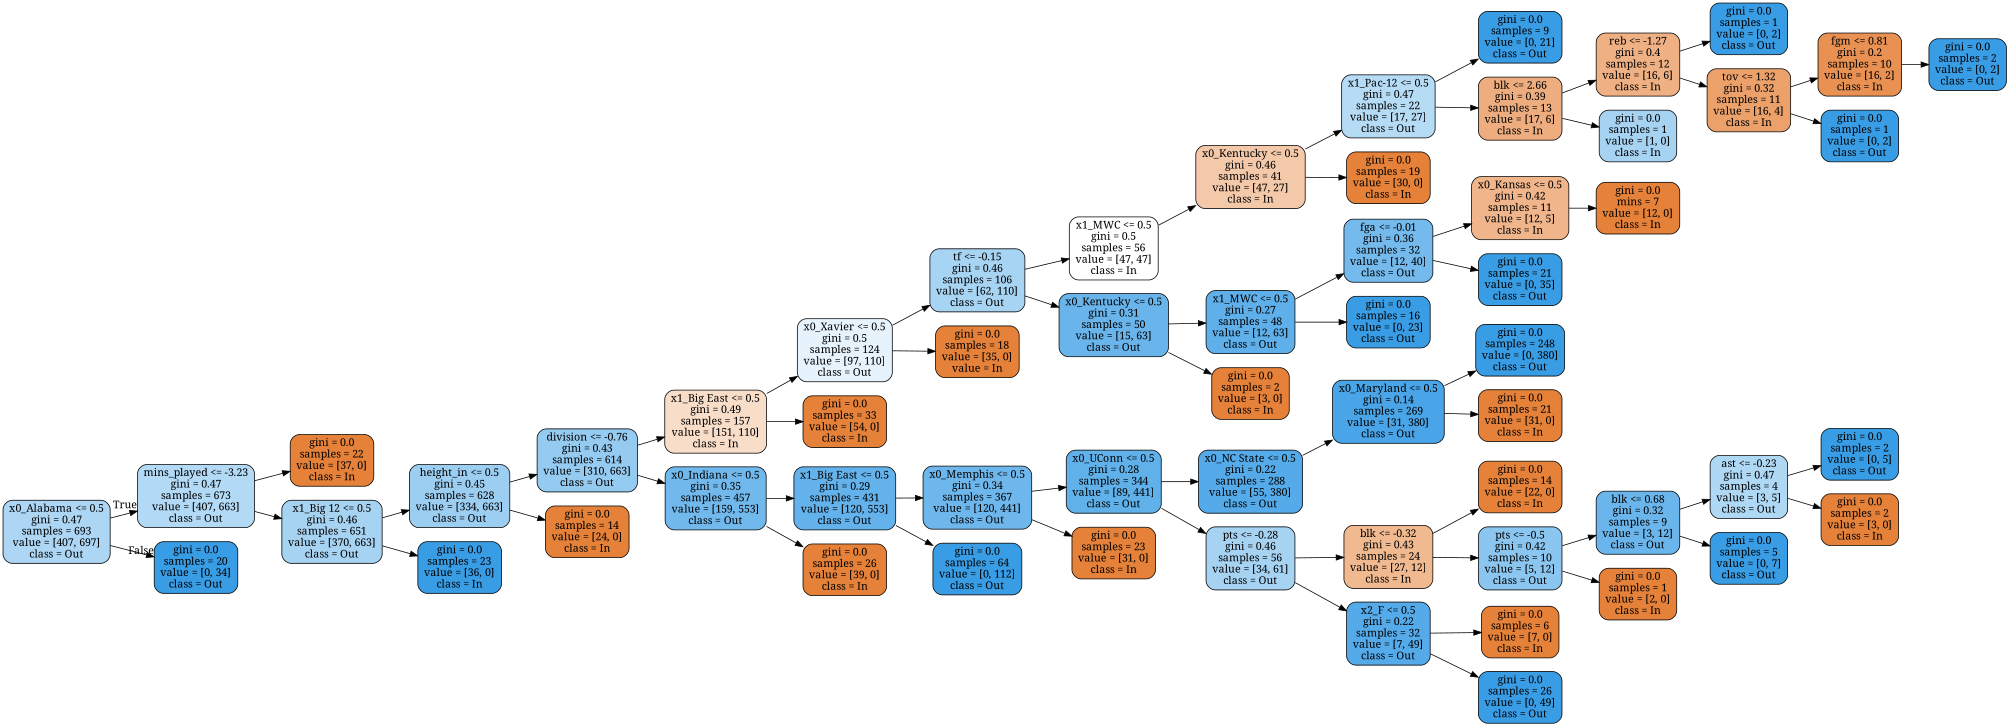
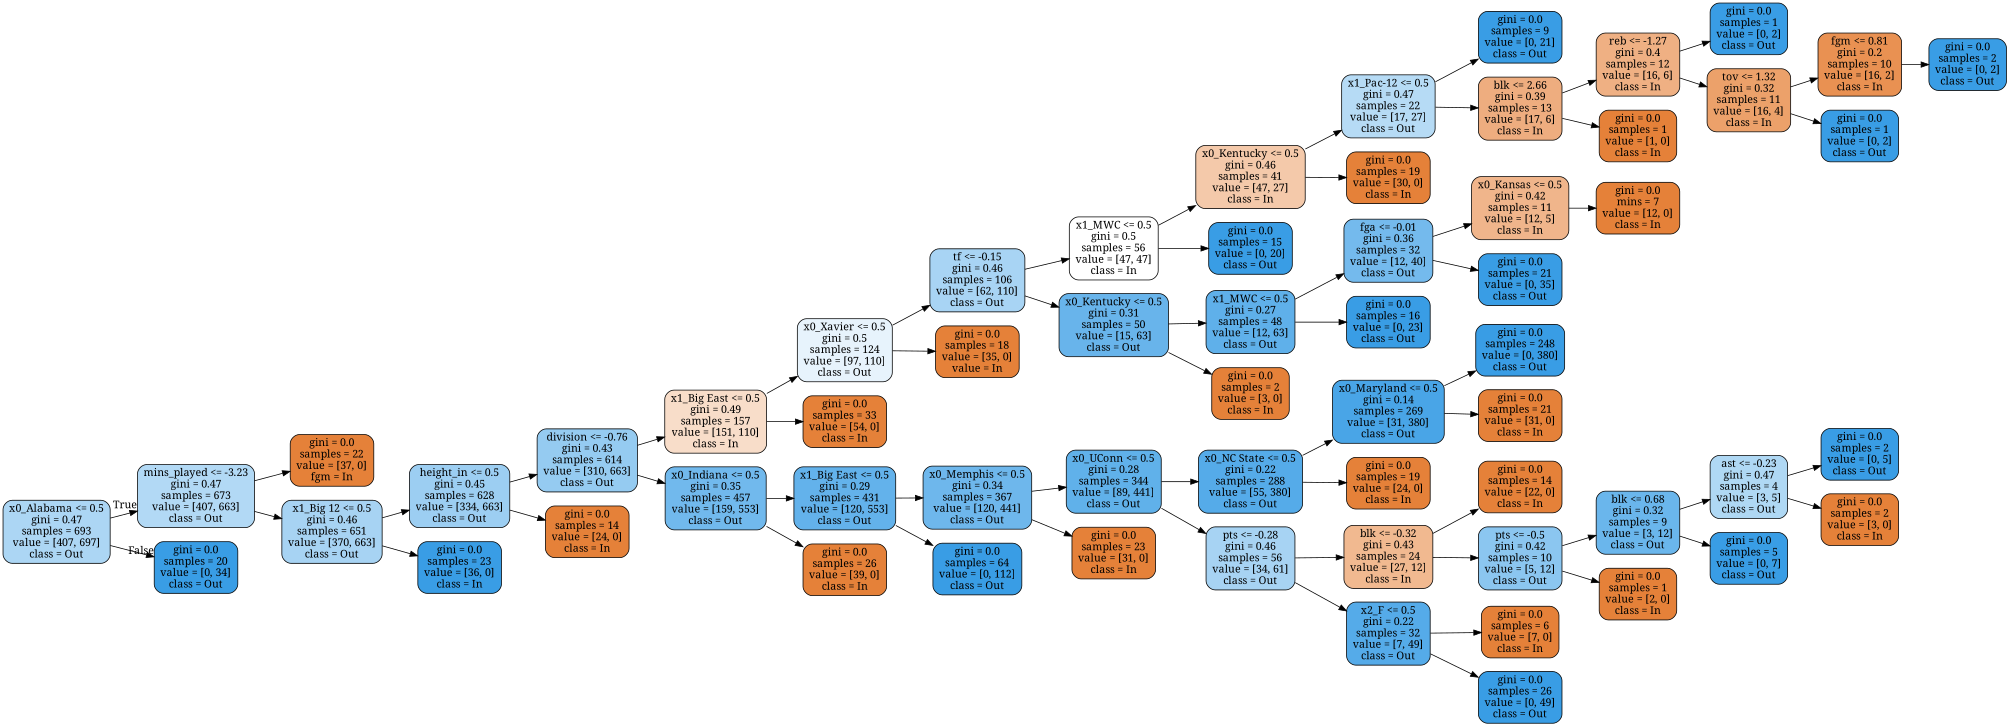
node "gini = 0.0 samples = 1 value = [1, 0] class = In": fillcolor #399de571 -> #e58139ff
node "gini = 0.0 samples = 15 value = [0, 20] class = Out": added
node "gini = 0.0 samples = 22 value = [37, 0] class = In": label "gini = 0.0 samples = 22 value = [37, 0] class = In" -> "gini = 0.0 samples = 22 value = [37, 0] fgm = In"
node "gini = 0.0 samples = 19 value = [24, 0] class = In": added
